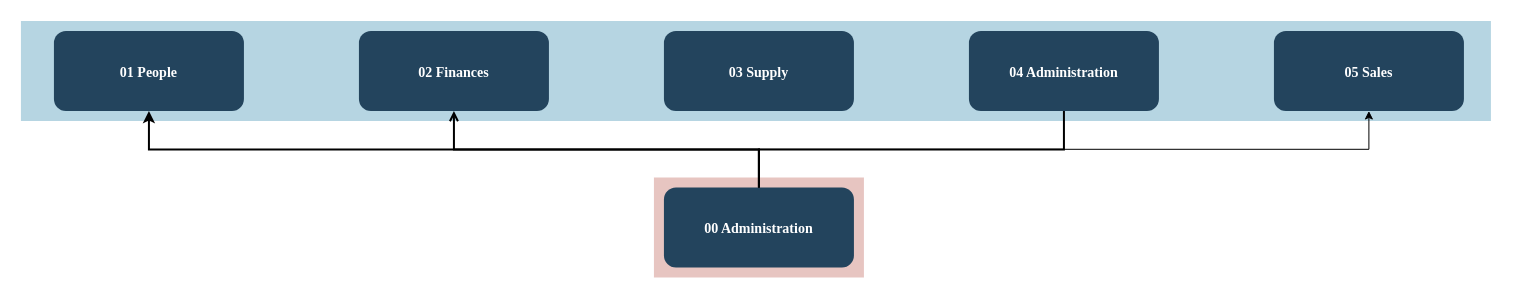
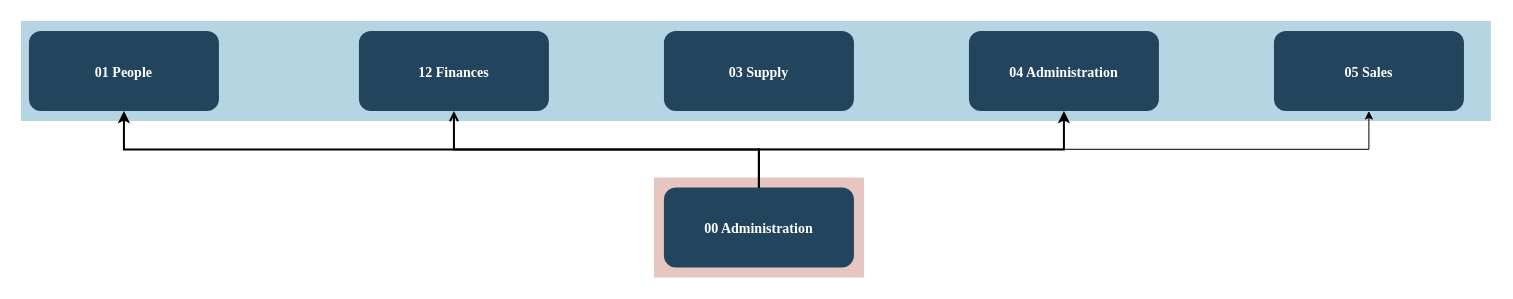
node "01 People": moved (149, 71) -> (124, 71)
node "02 Finances": label "02 Finances" -> "12 Finances"
edge "04 Administration" -- "00 Administration": arrowhead none -> classic
